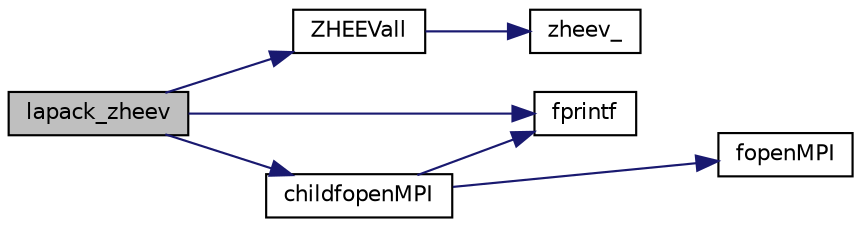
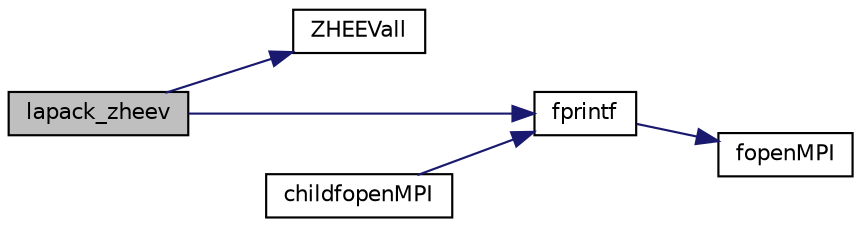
node "zheev_": removed
edge "lapack_zheev" -> "childfopenMPI": removed
edge "childfopenMPI" -> "fopenMPI": now "fprintf" -> "fopenMPI"
